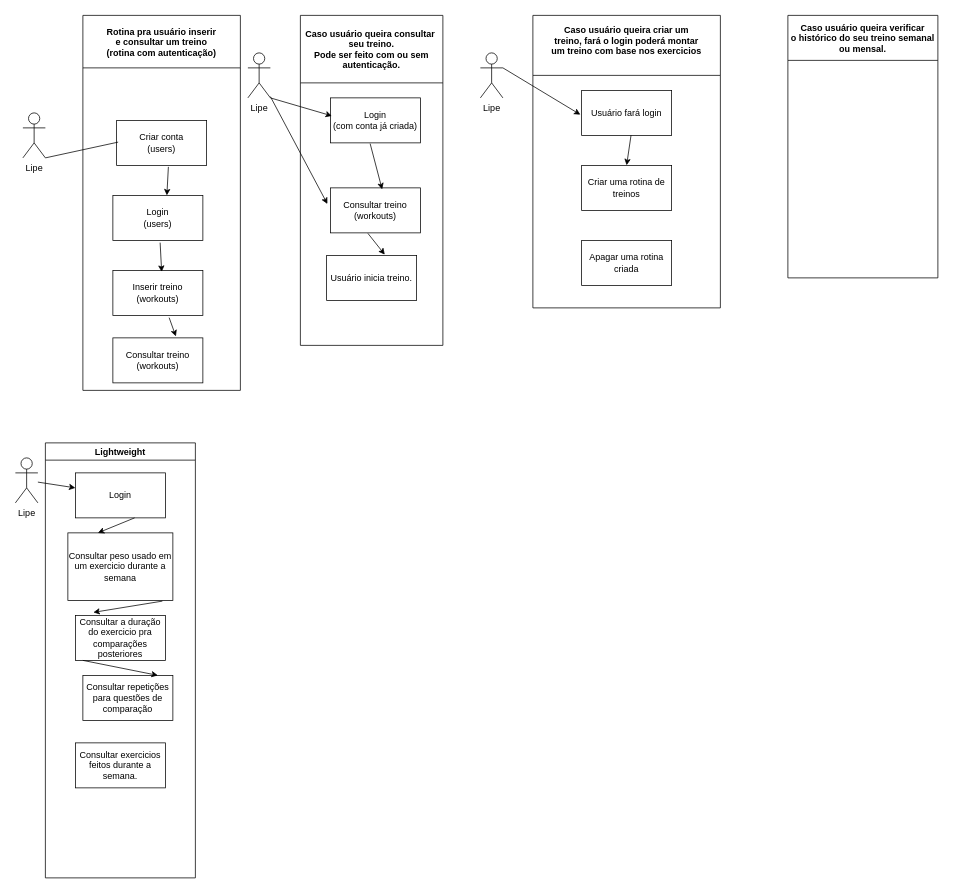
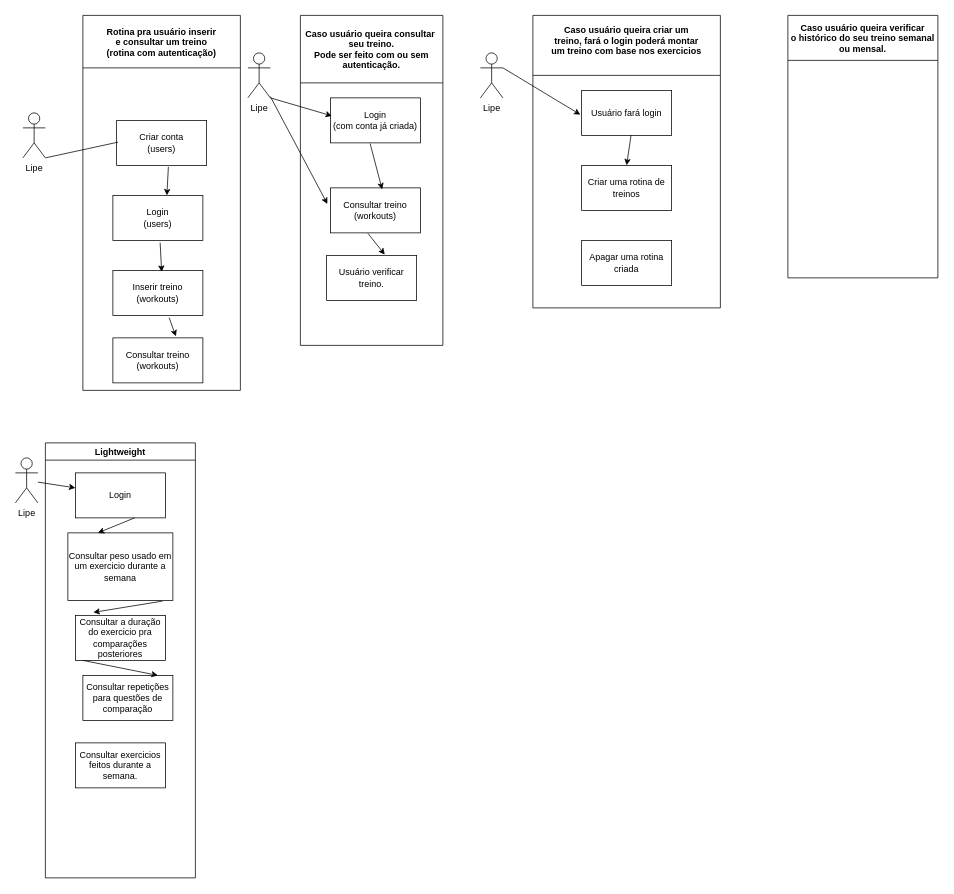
node "Usuário inicia treino.": label "Usuário inicia treino." -> "Usuário verificar treino."
